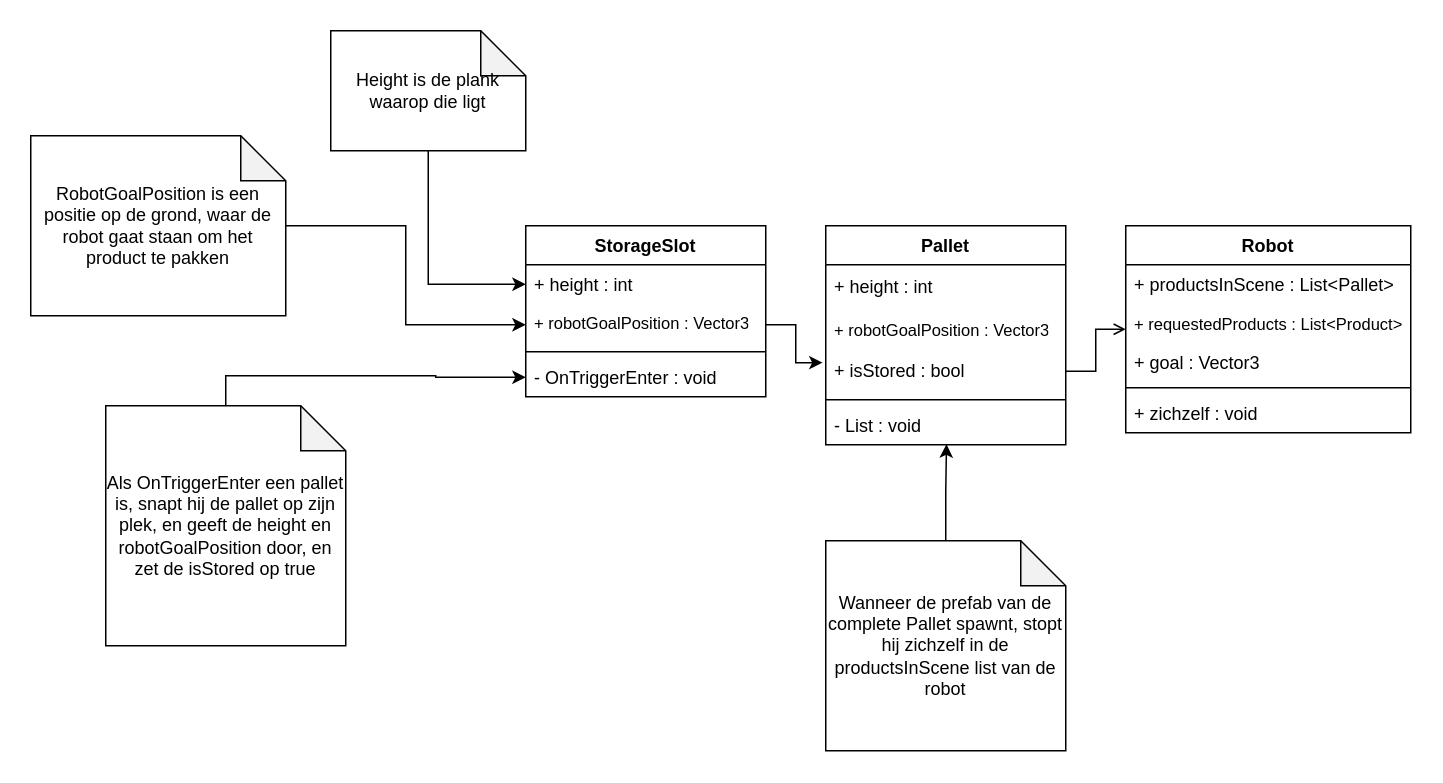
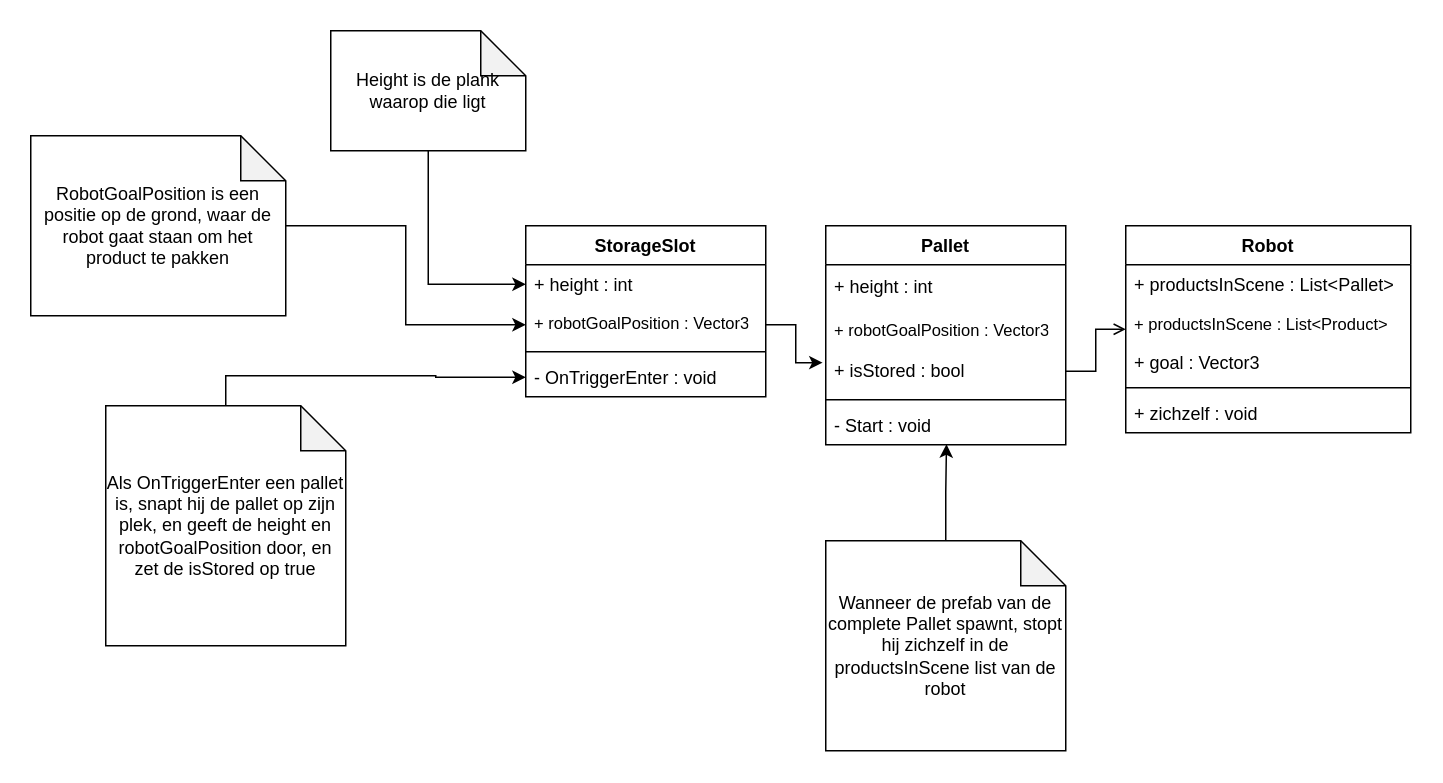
node "+ requestedProducts : List<Product>": label "+ requestedProducts : List<Product>" -> "+ productsInScene : List<Product>"
node "- List : void": label "- List : void" -> "- Start : void"
